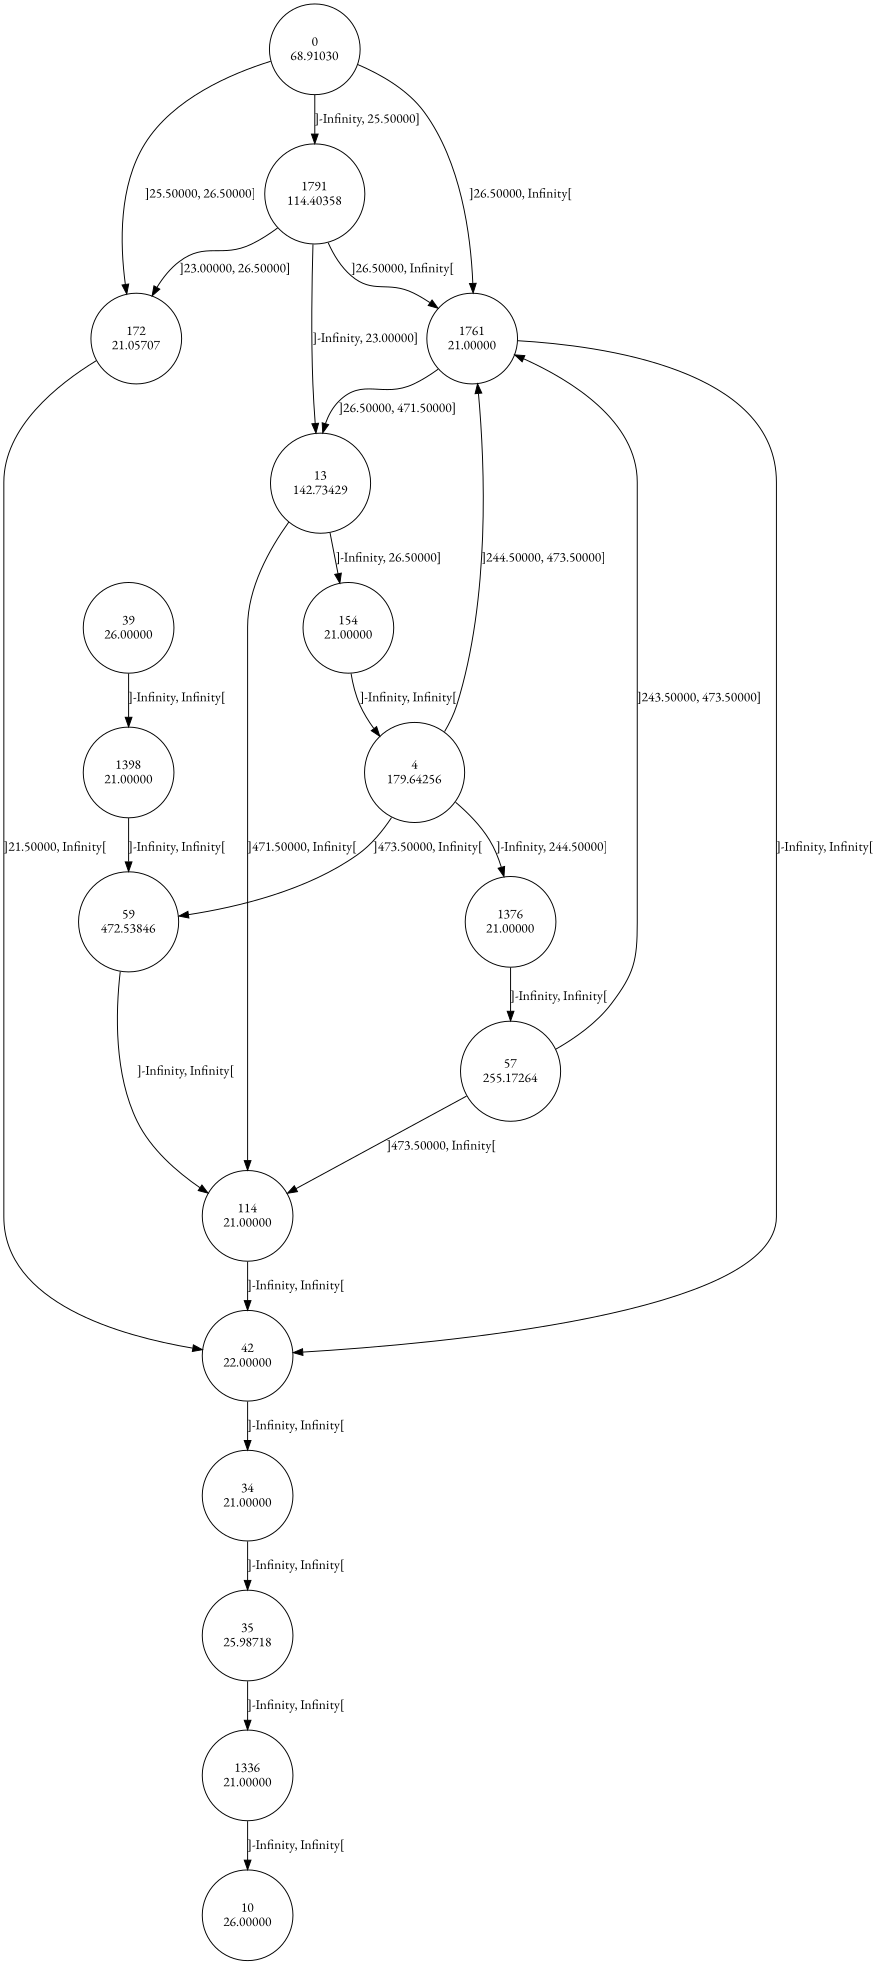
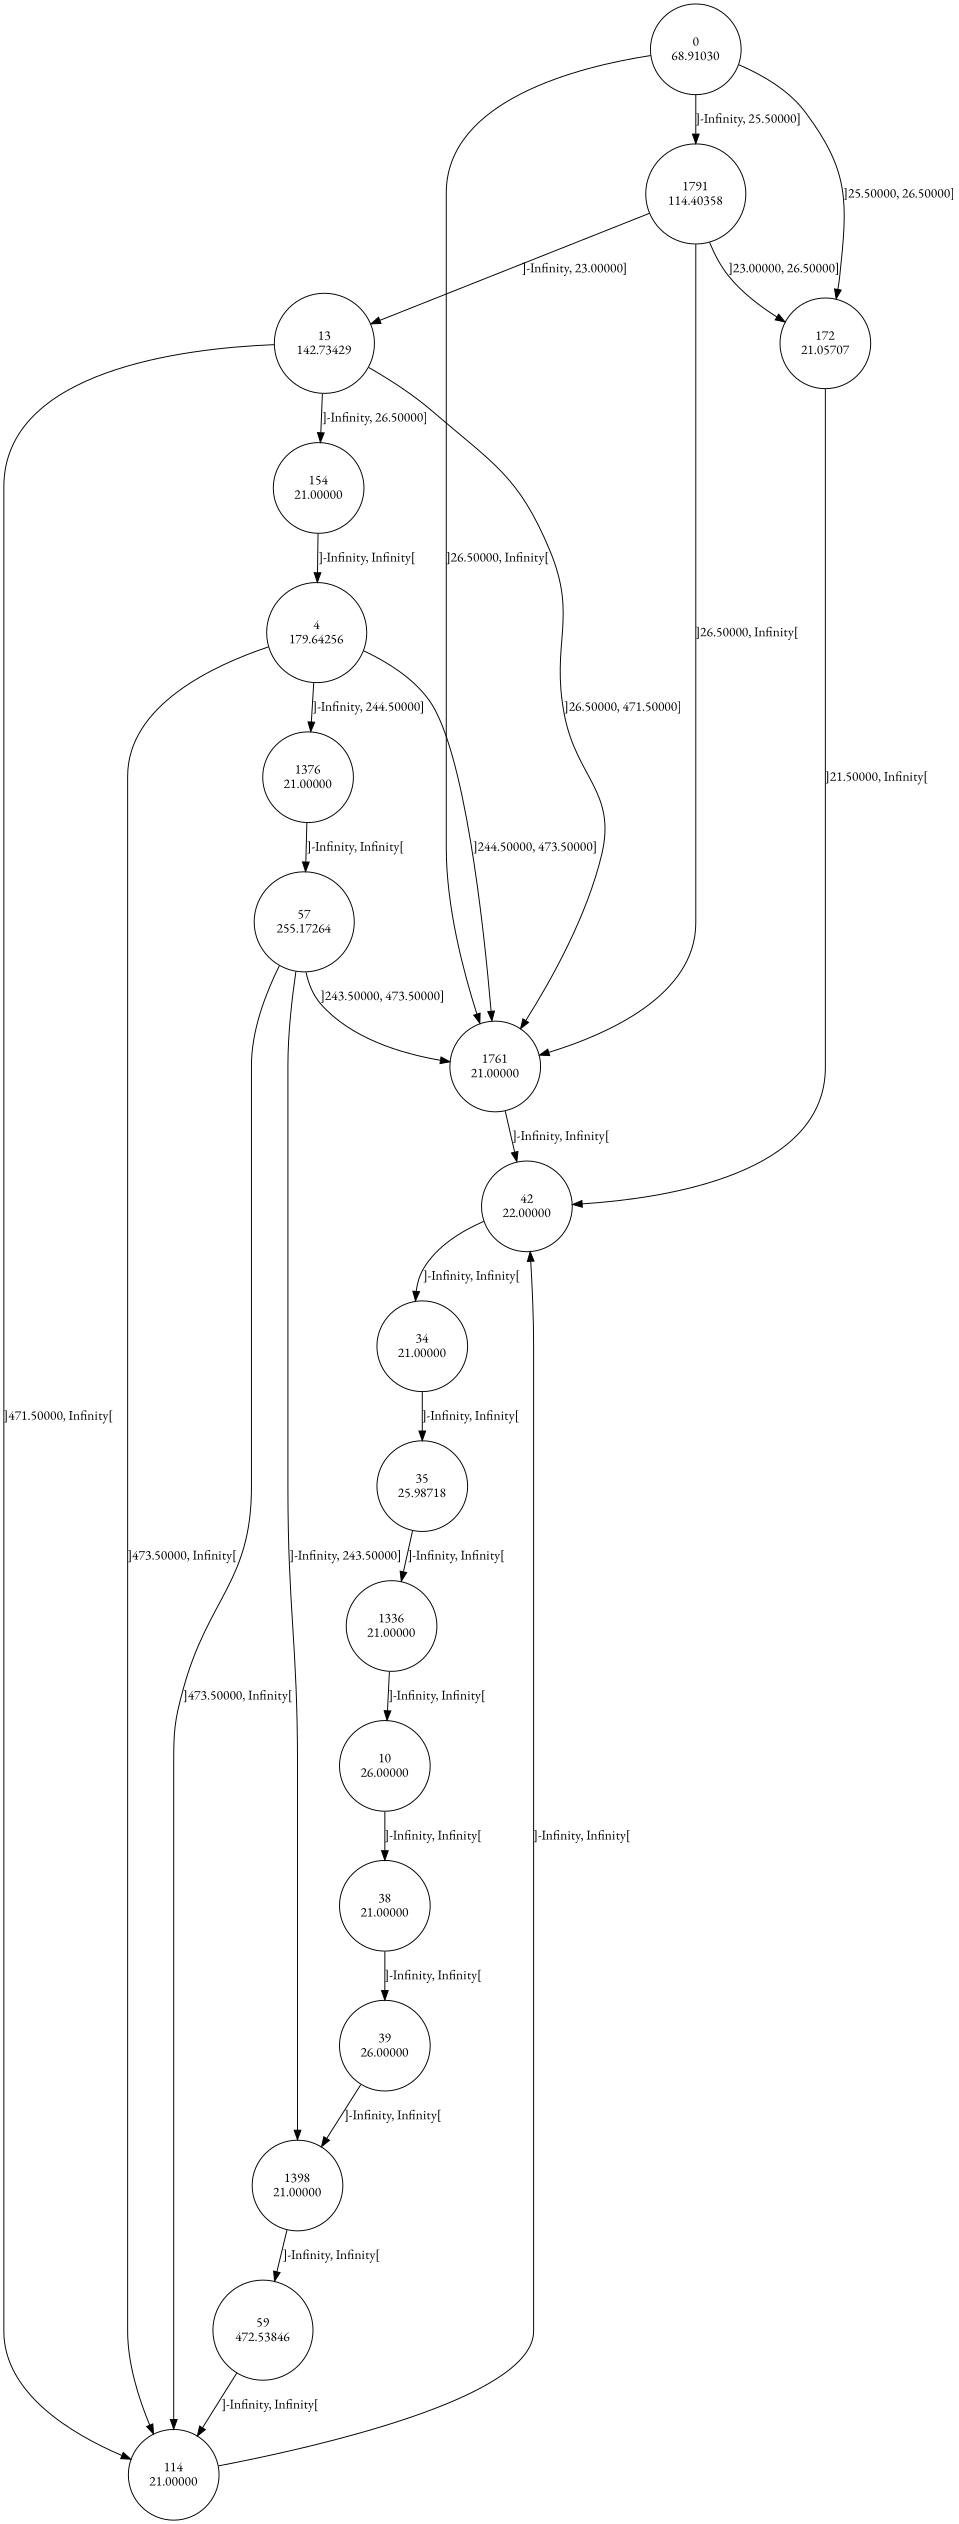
edge "1761 21.00000" -> "13 142.73429": reversed
edge "4 179.64256" -> "59 472.53846": now "4 179.64256" -> "114 21.00000"
edge "57 255.17264" -> "1398 21.00000": added, label "]-Infinity, 243.50000]"
node "38 21.00000": added
